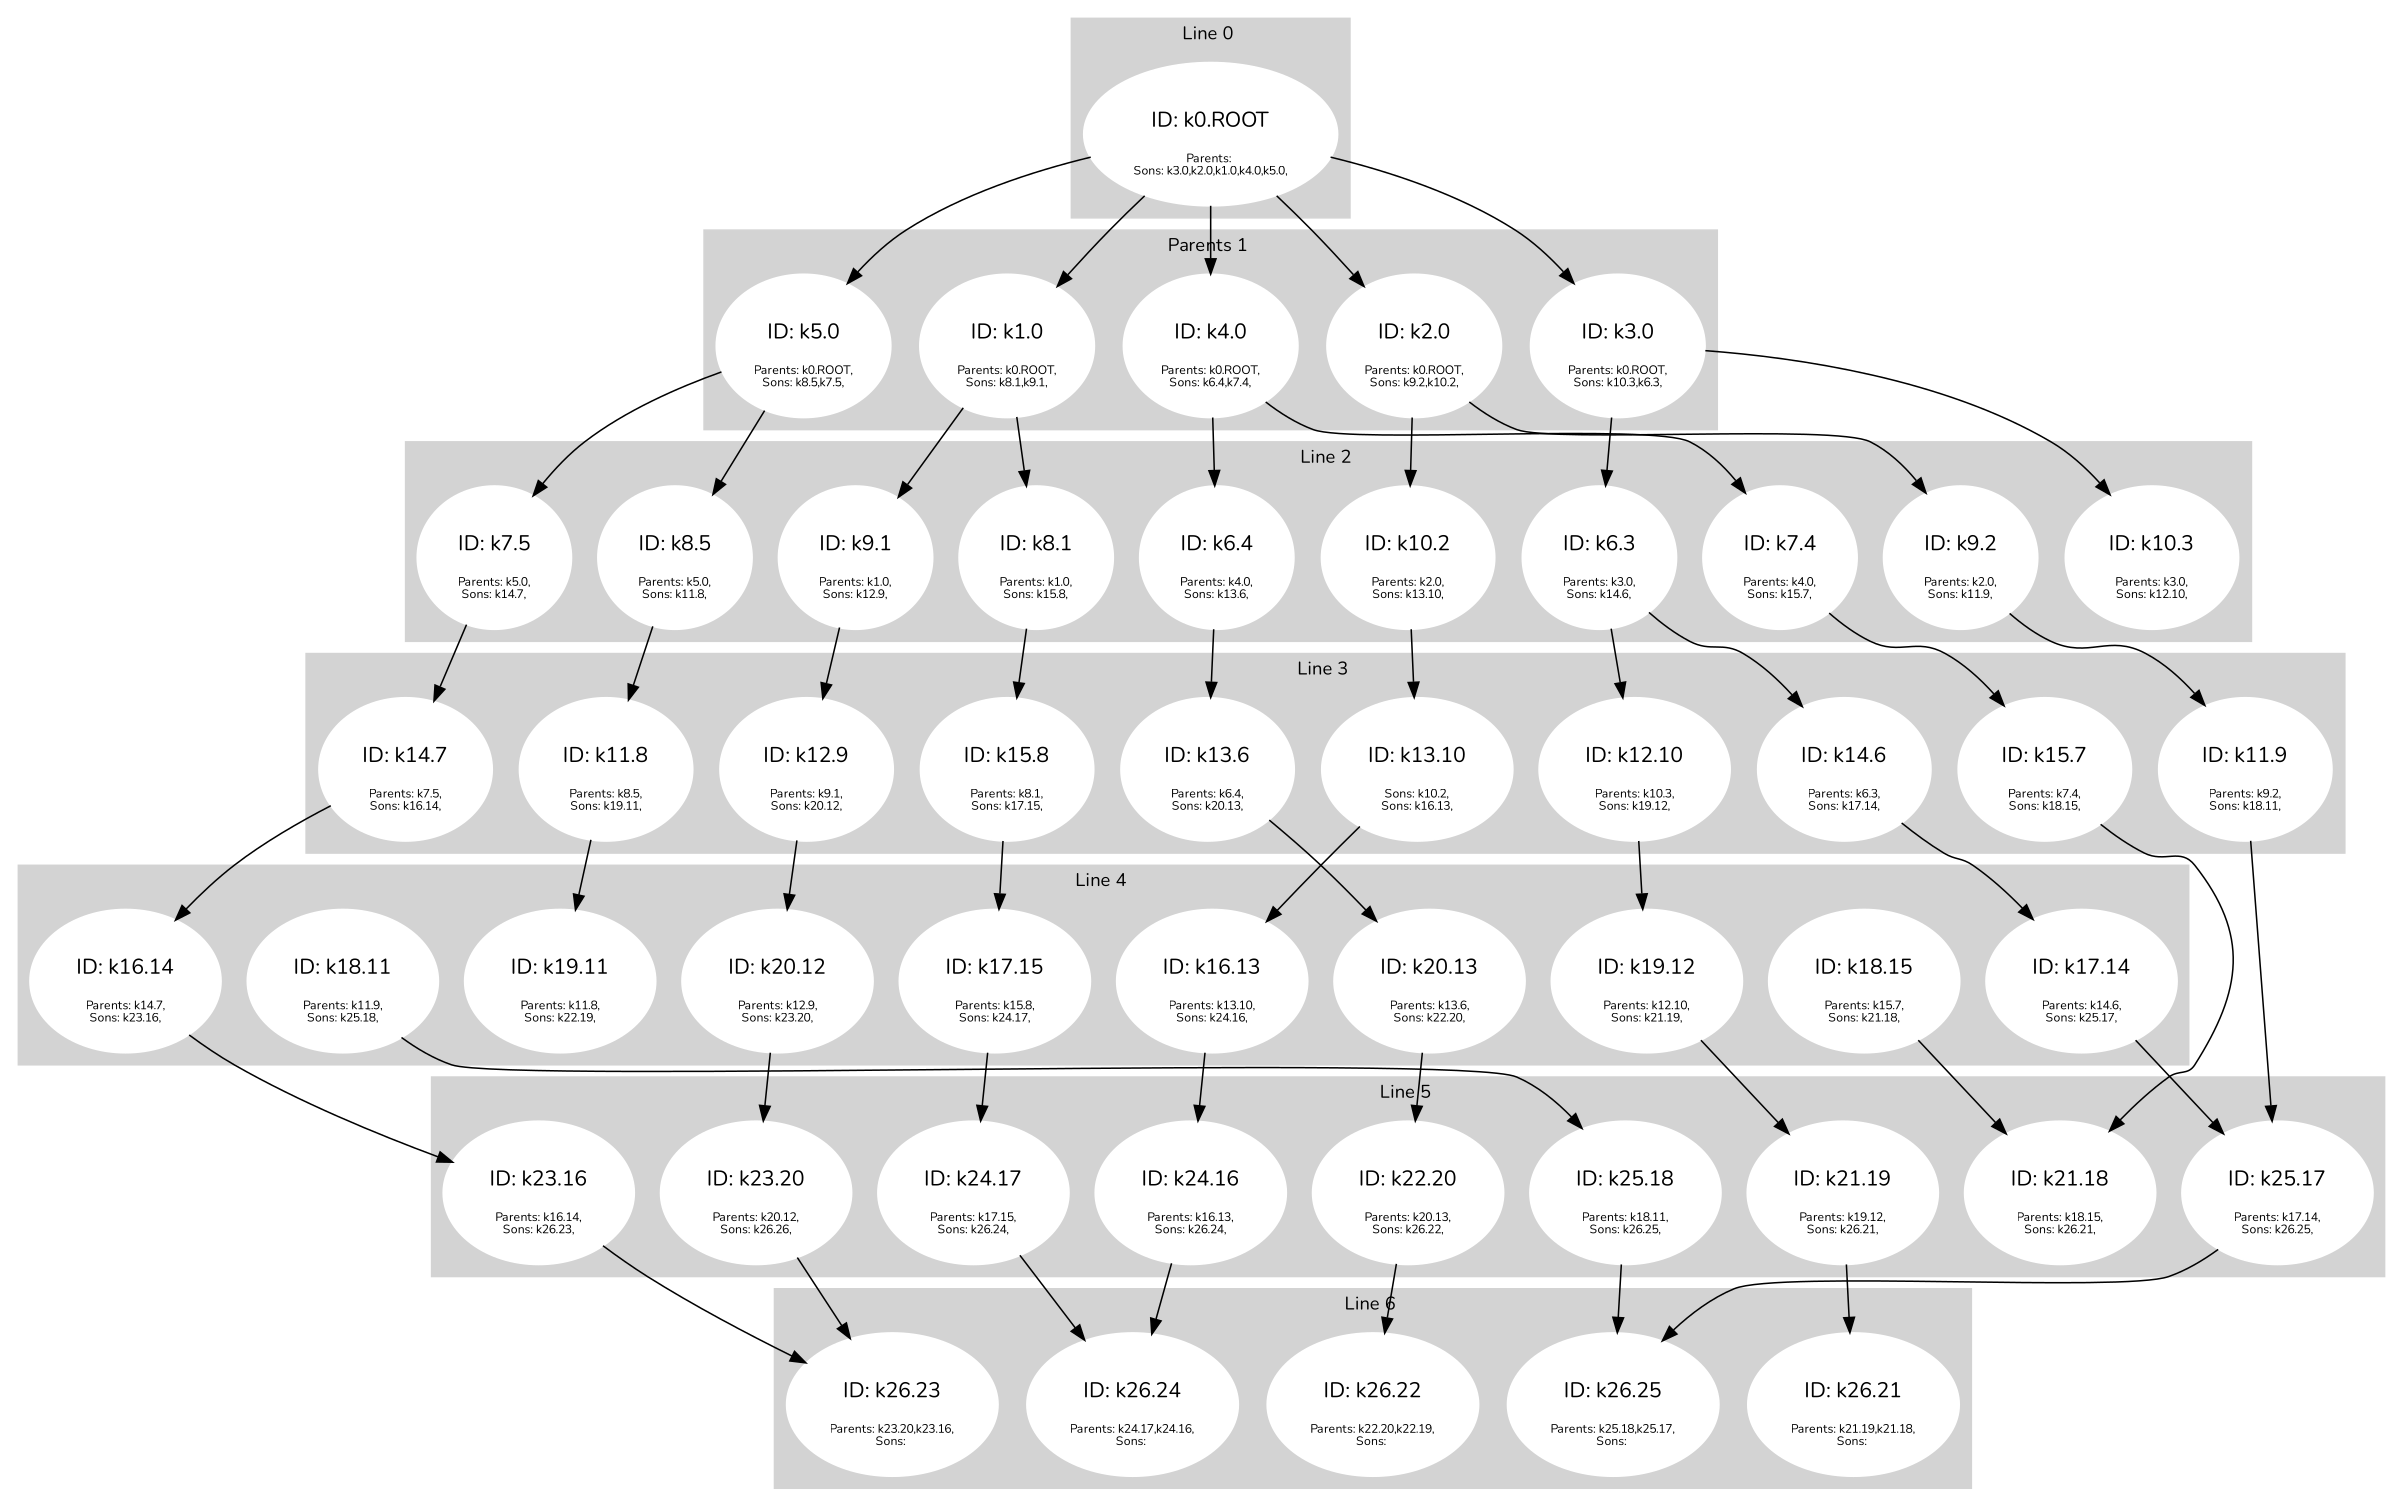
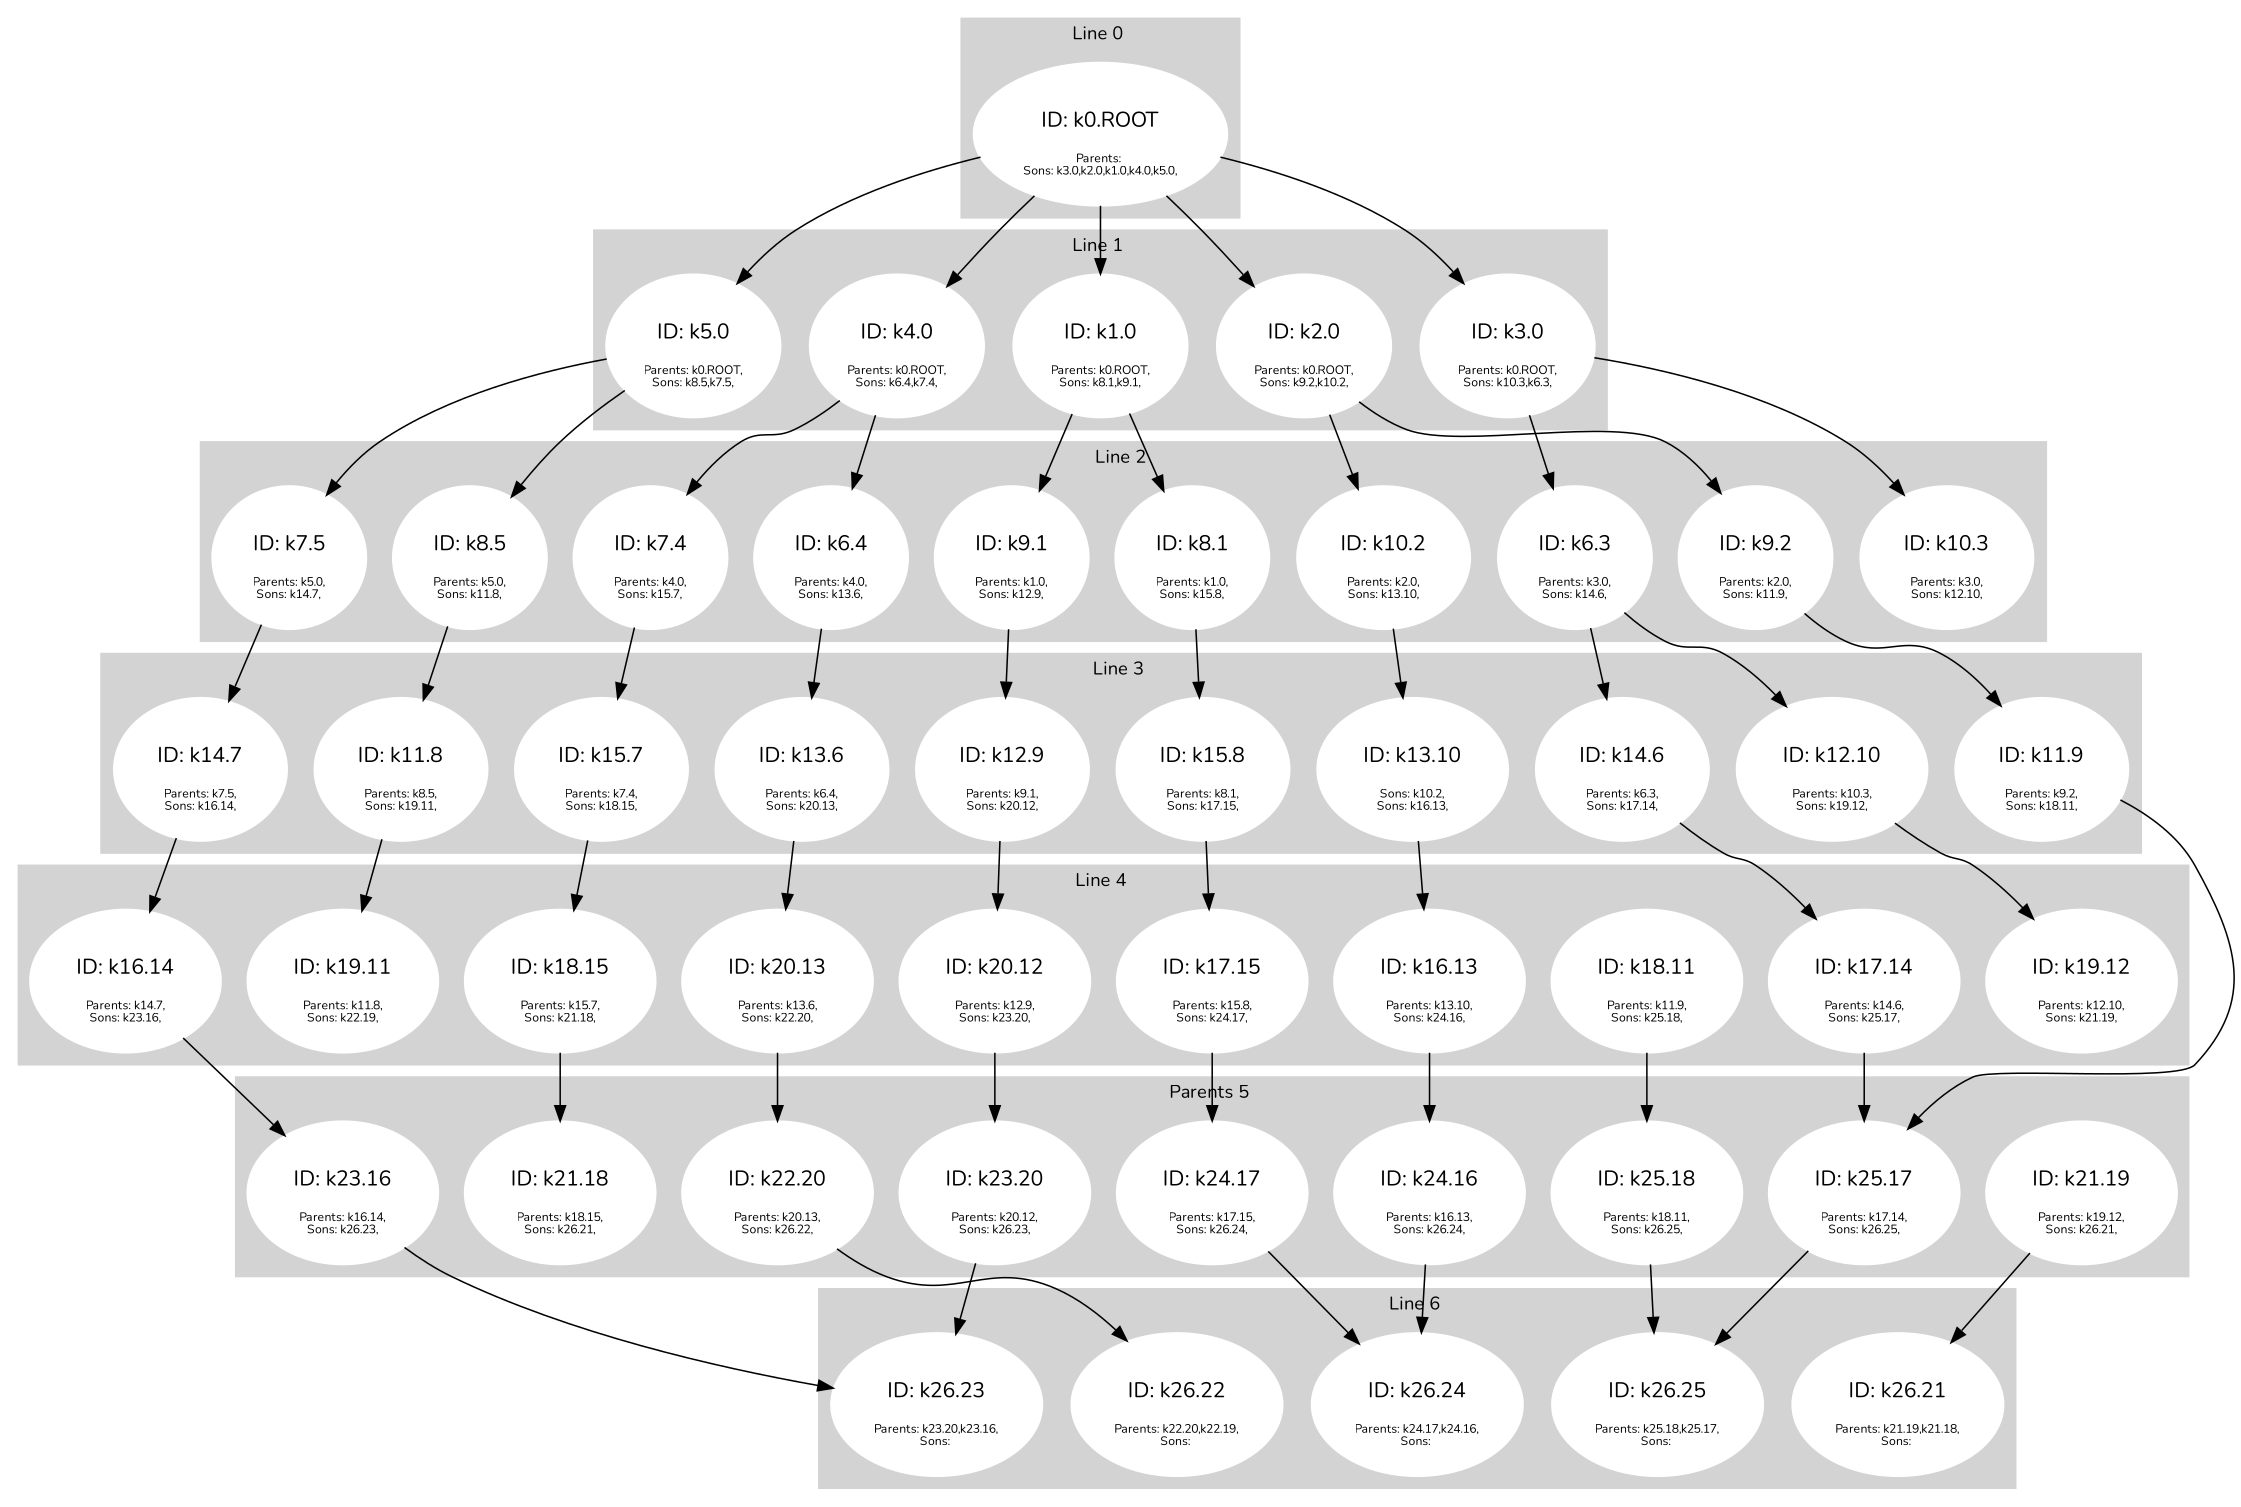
cluster "Parents 1 ": label "Parents 1 " -> "Line 1 "
edge "ID: k15.7" -> "ID: k21.18": now "ID: k15.7" -> "ID: k18.15"
edge "ID: k19.12" -> "ID: k21.19": removed
cluster "Line 5 ": label "Line 5 " -> "Parents 5 "
node "ID: k23.20": text "Sons: k26.26," -> "Sons: k26.23,"
